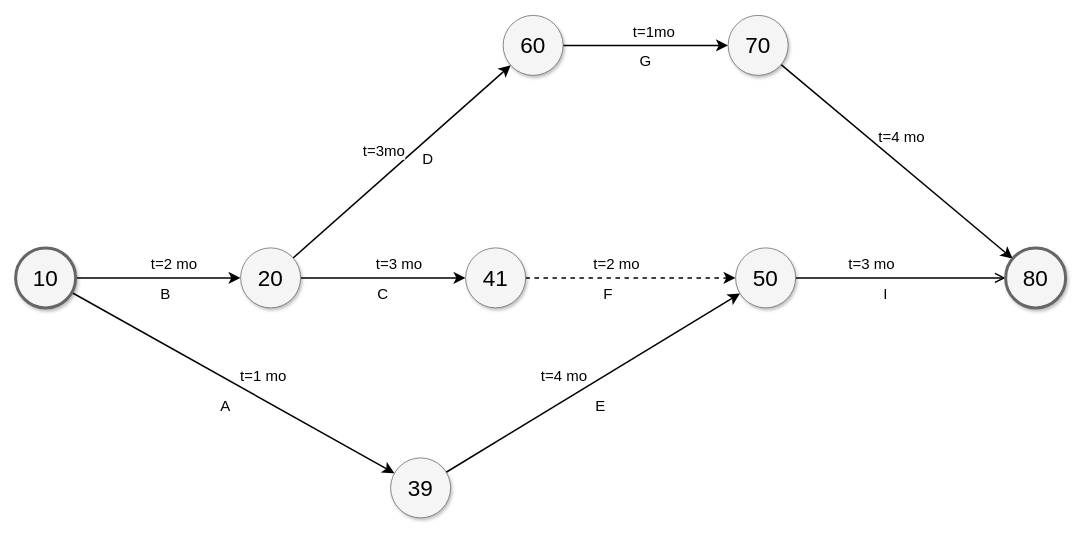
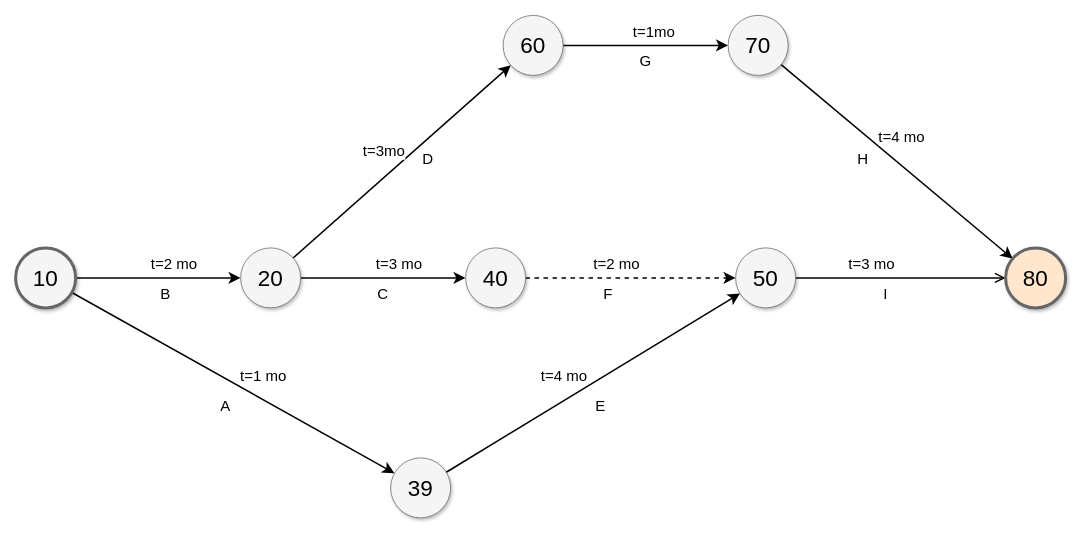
node "H": added
node "41": label "41" -> "40"
node "80": fillcolor #f5f5f5 -> #ffe6cc
